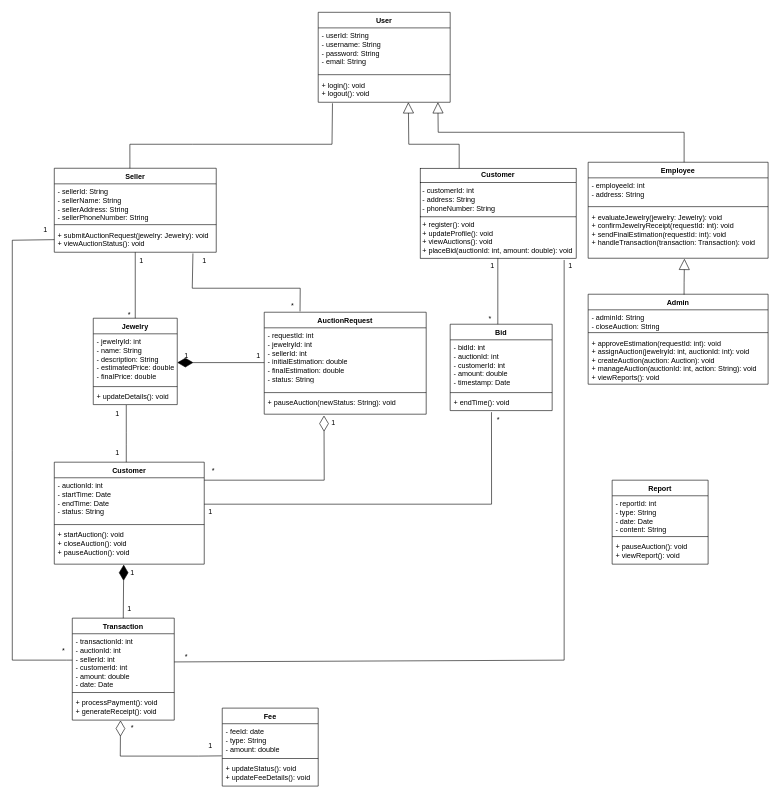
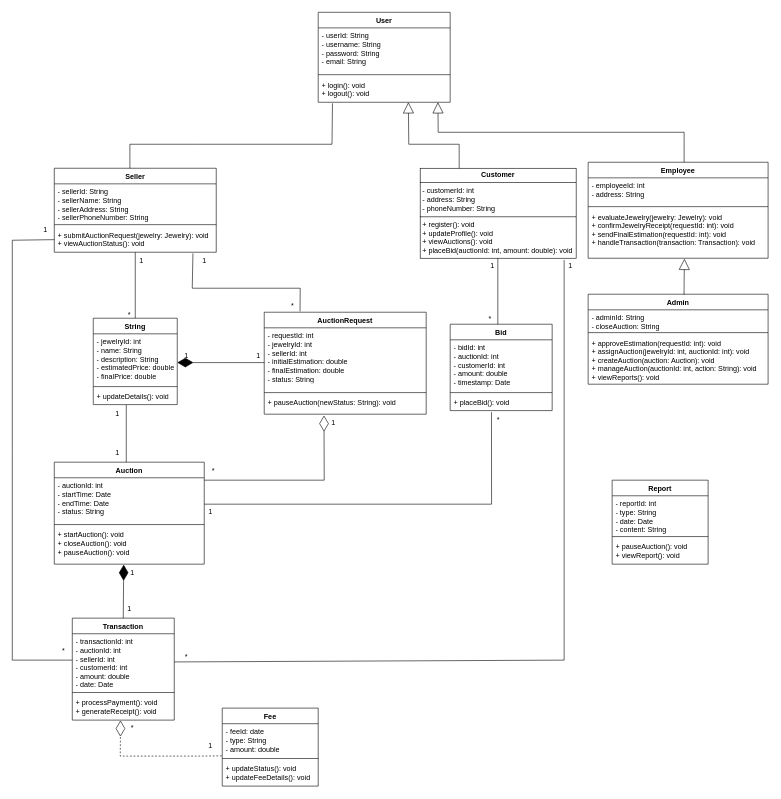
node "Jewelry": label "Jewelry" -> "String"
node "+ endTime(): void": label "+ endTime(): void" -> "+ placeBid(): void"
node "Customer": label "Customer" -> "Auction"
edge "- feeId: date - type: String - amount: double" -> "+ processPayment(): void + generateReceipt(): void": style solid -> dashed
